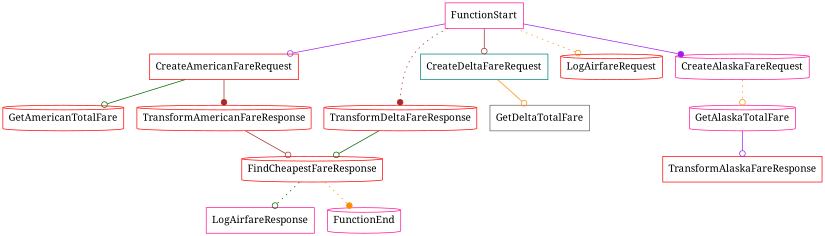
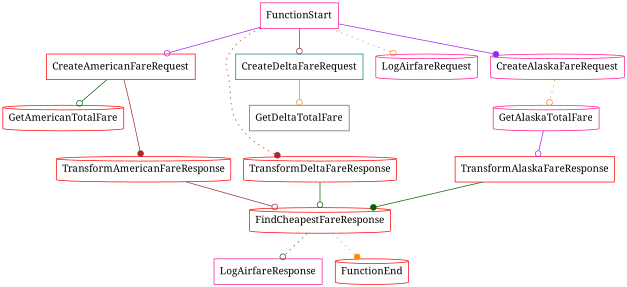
node "LogAirfareRequest": color red -> deeppink
edge "TransformAlaskaFareResponse" -> "FindCheapestFareResponse": added
node "FunctionEnd": color deeppink -> red
